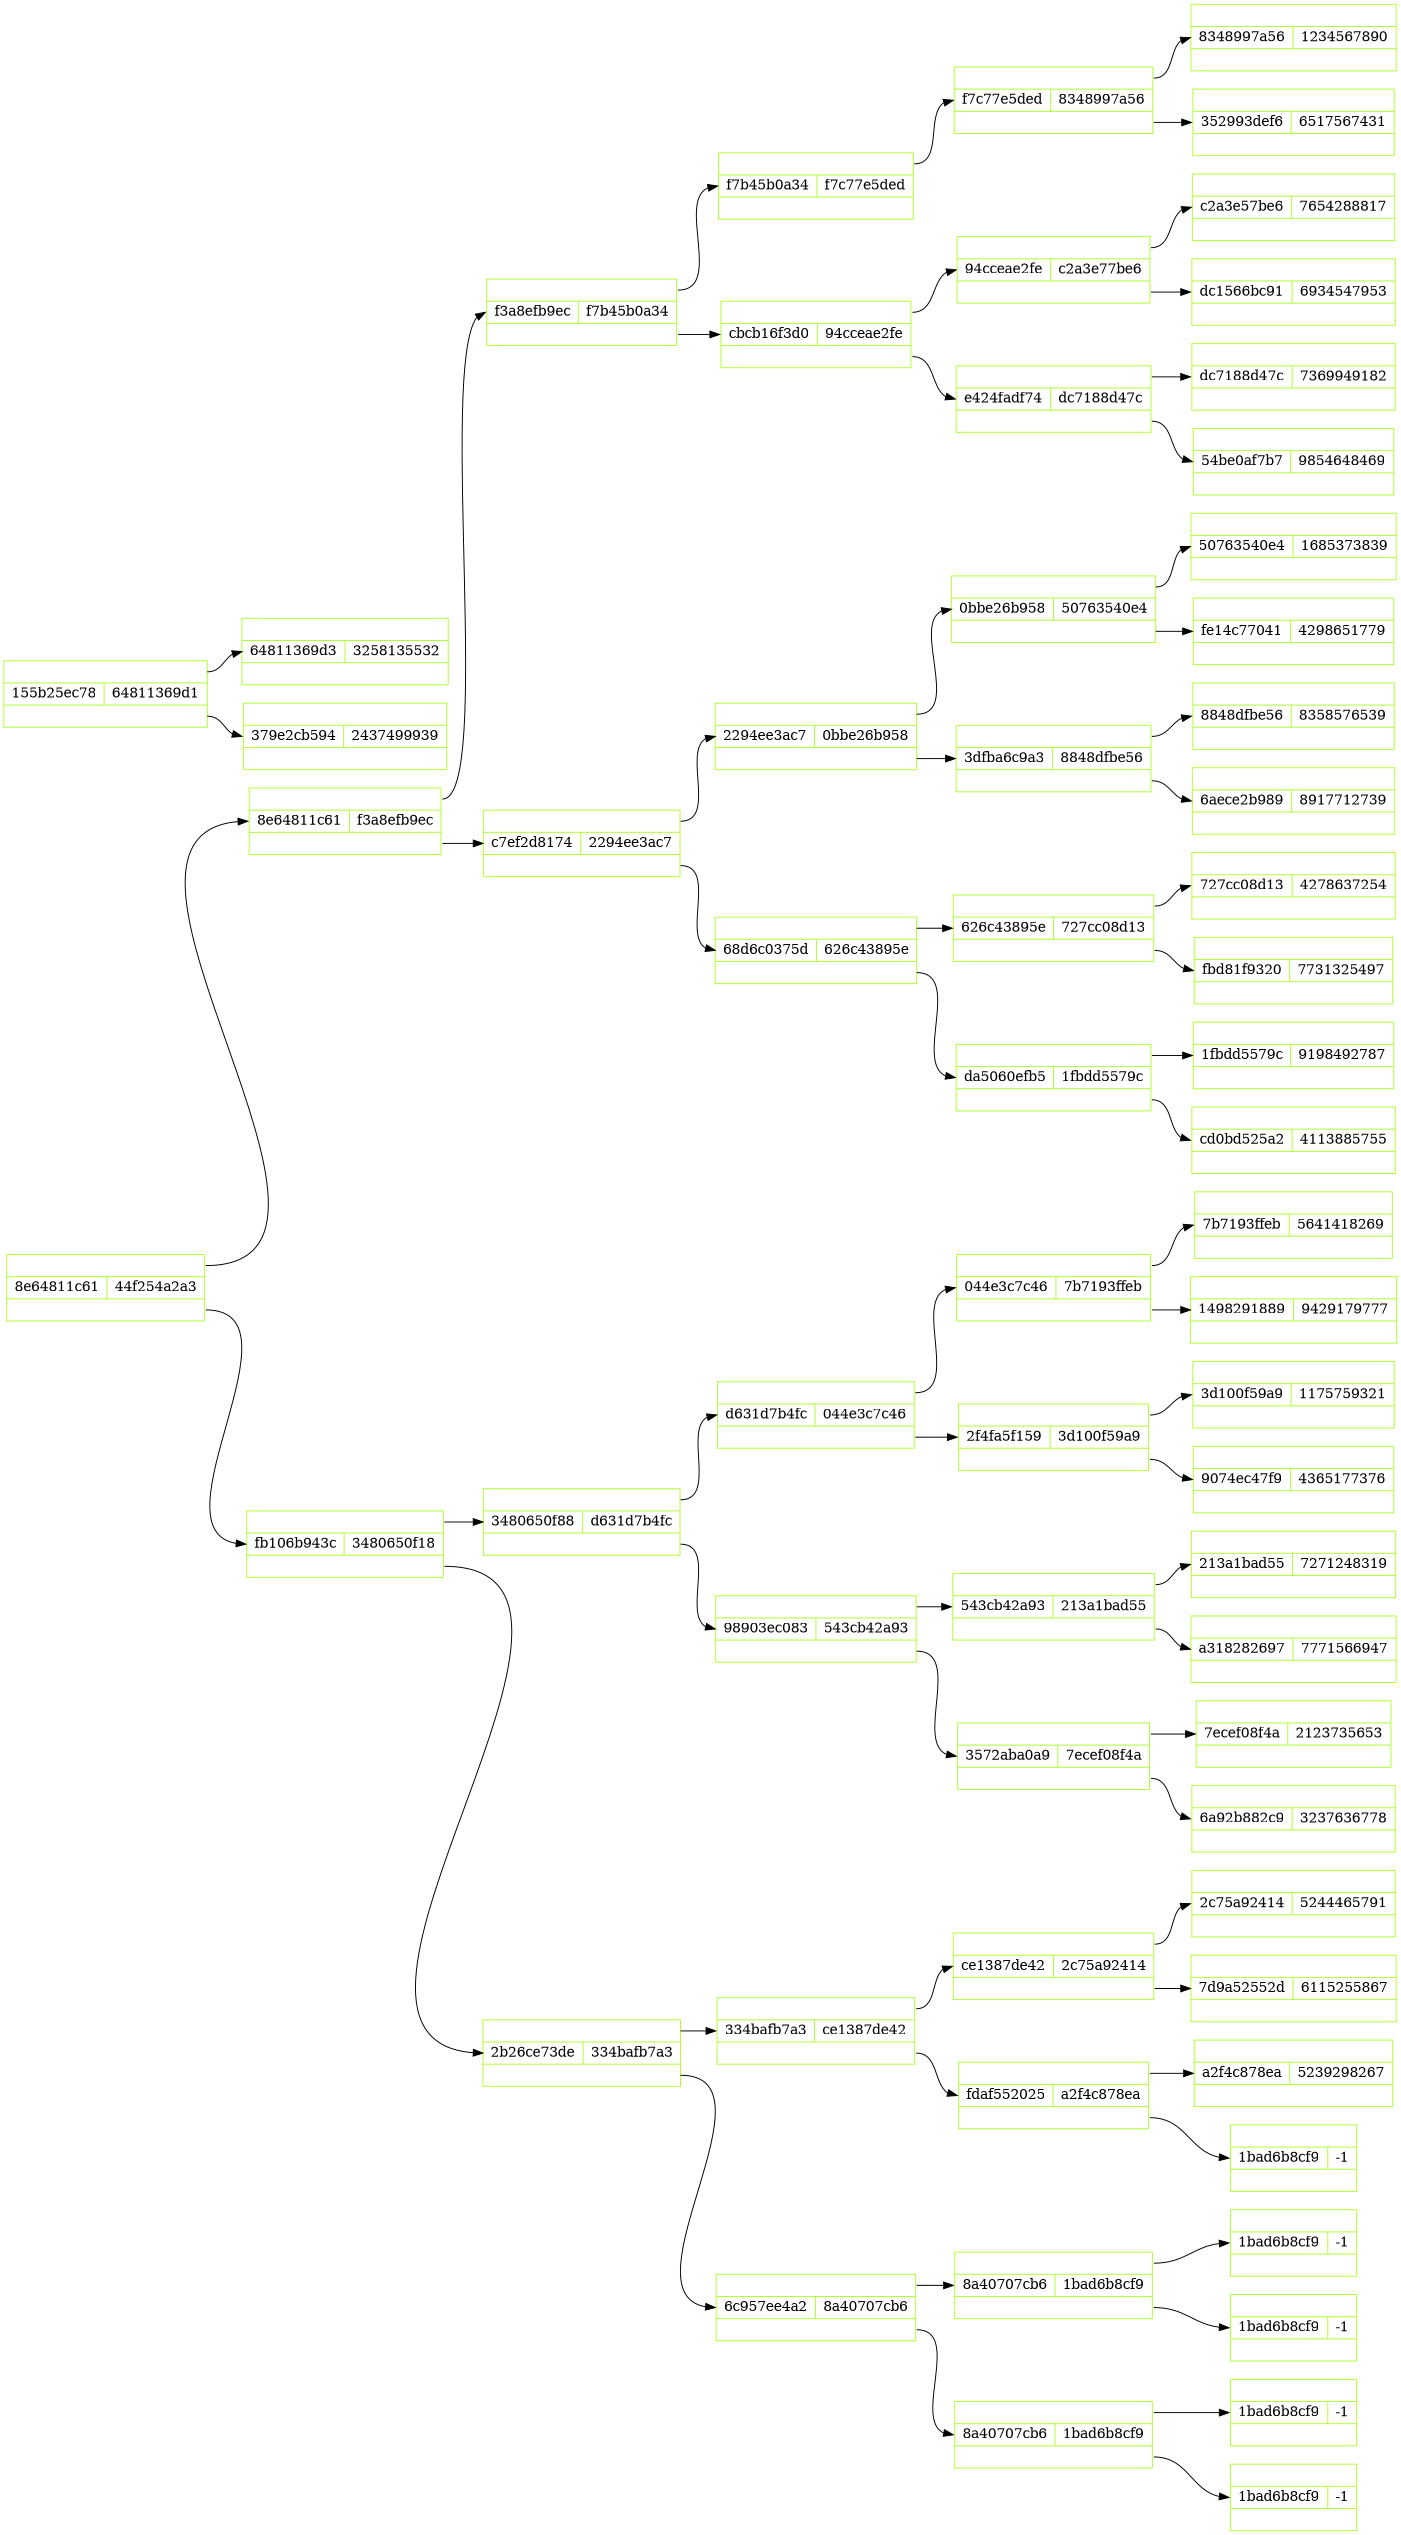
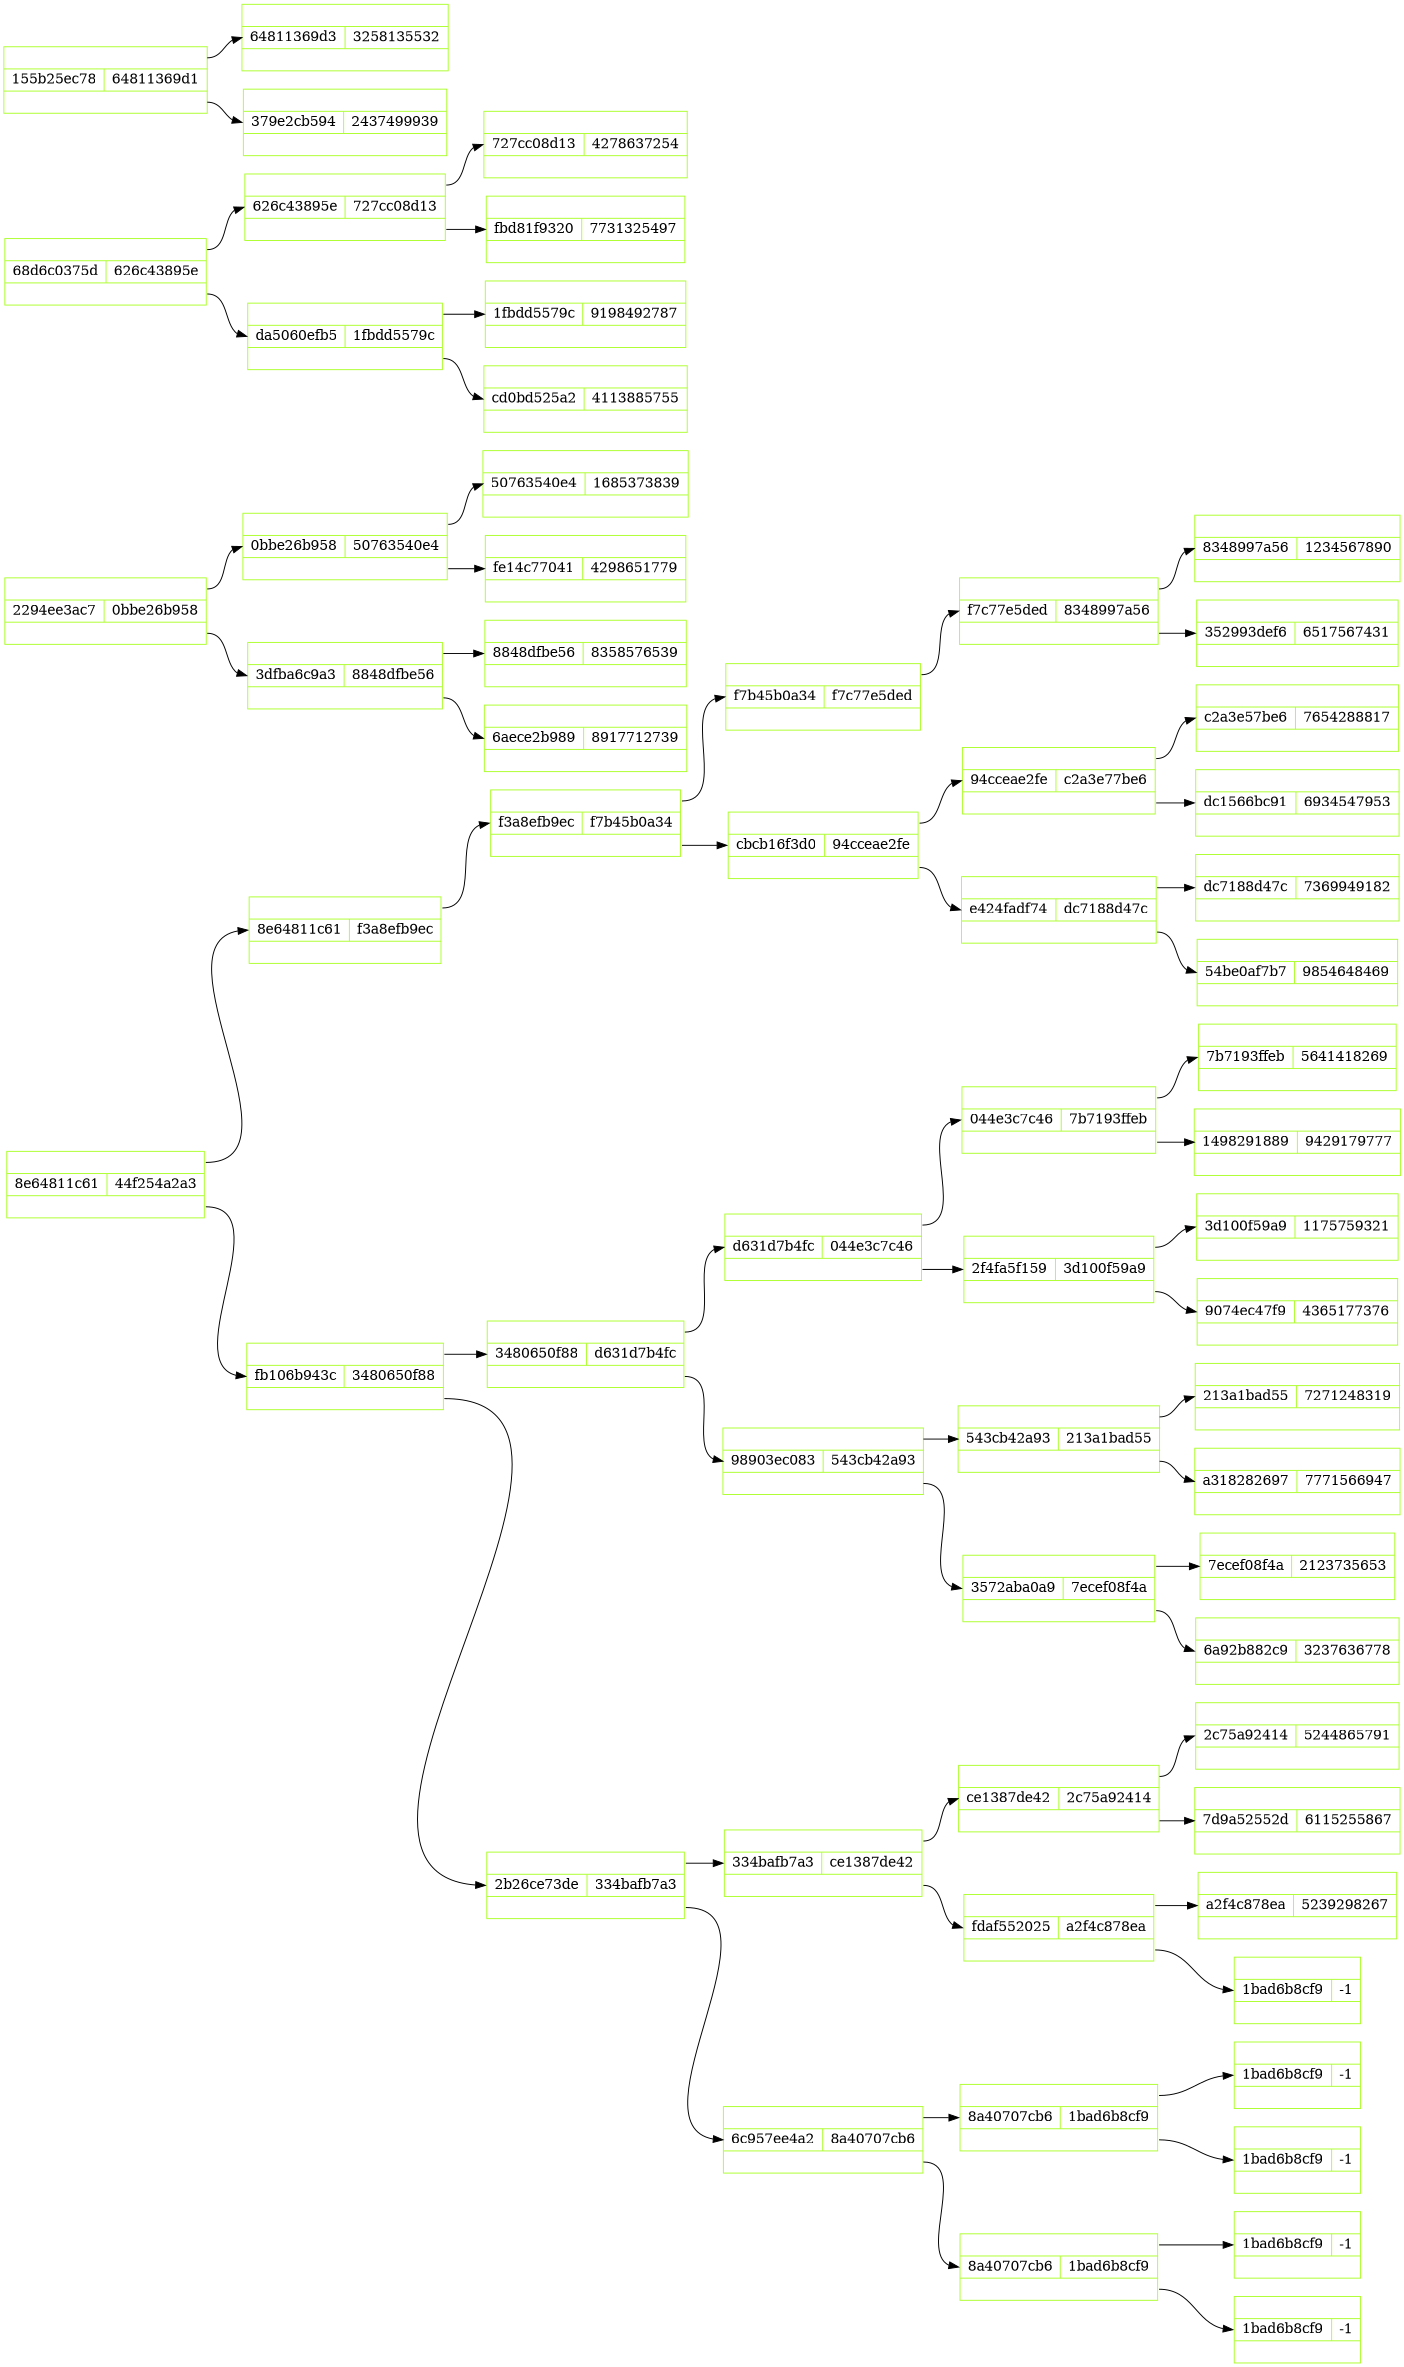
node "c7ef2d8174": removed
node "fb106b943c": text "3480650f18" -> "3480650f88"
node "2c75a92414": text "5244465791" -> "5244865791"
